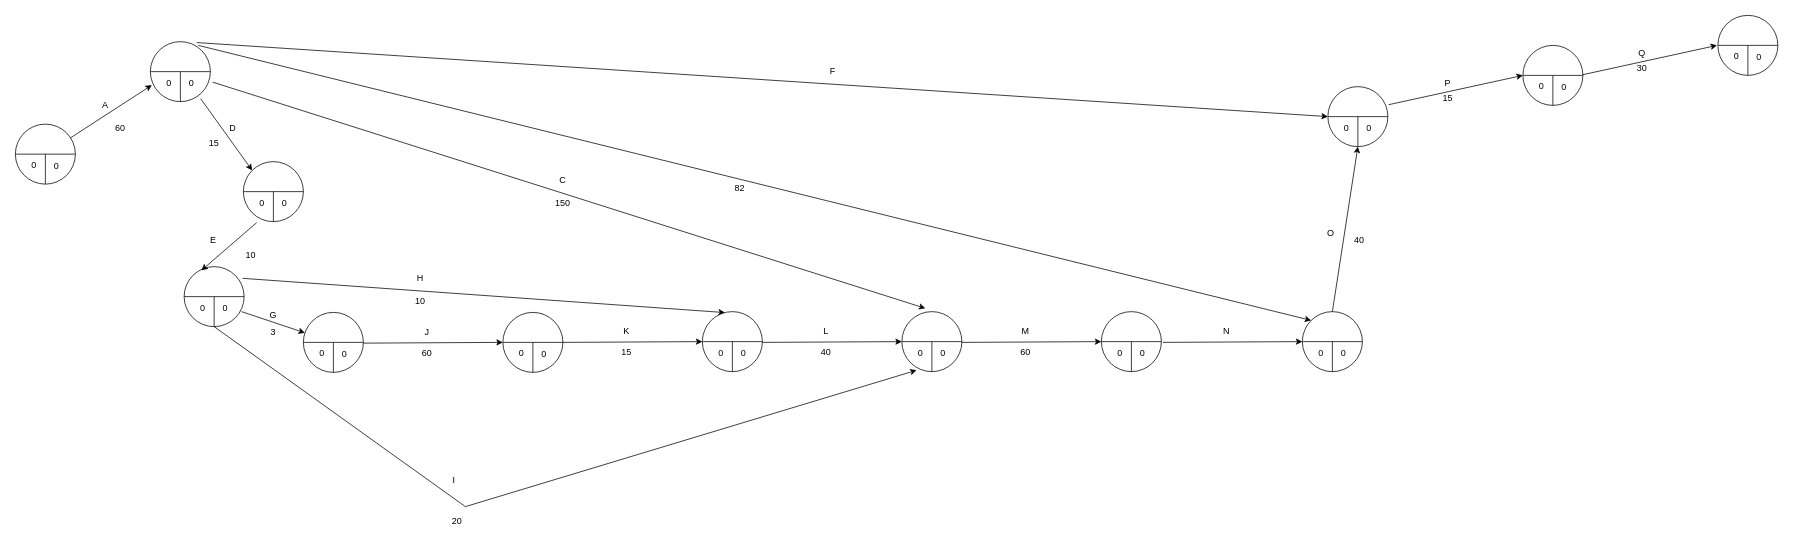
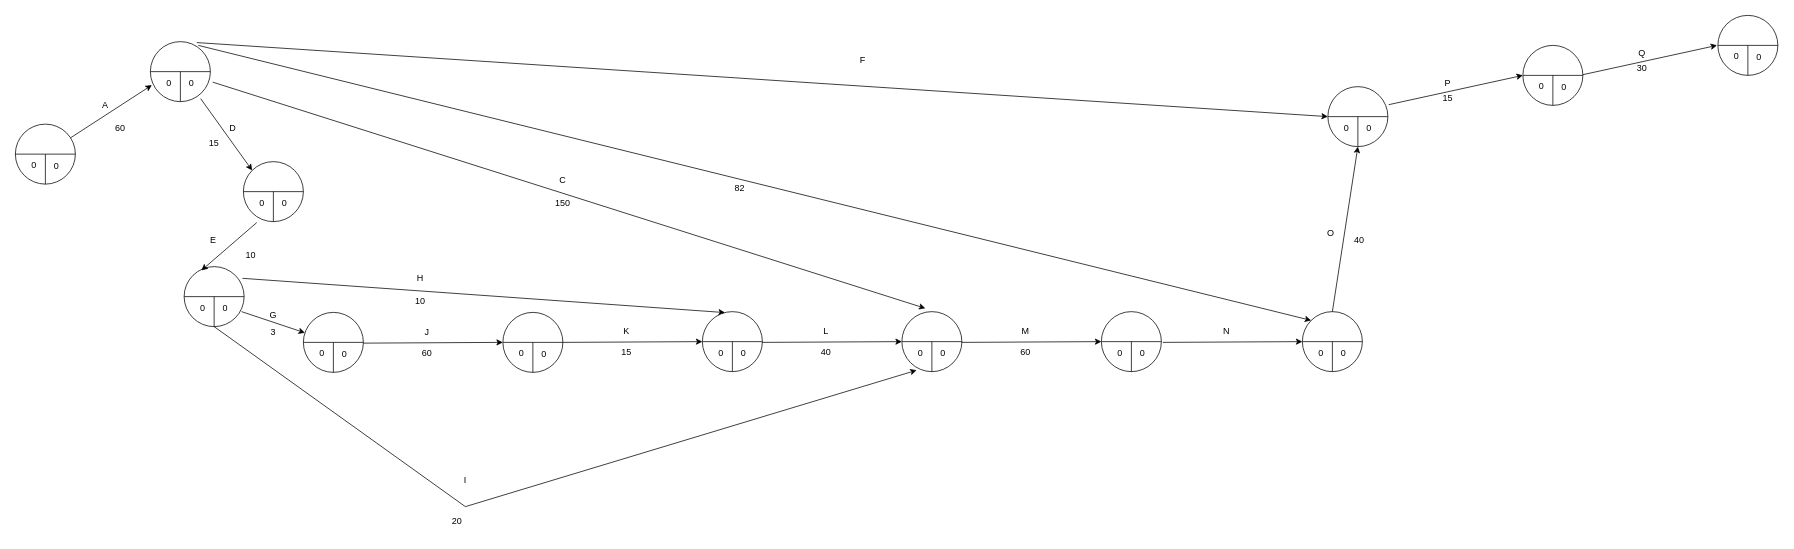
node "F": moved (833, 72) -> (863, 60)
node "I": moved (454, 480) -> (465, 480)
